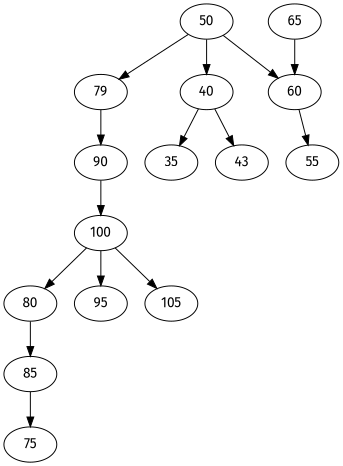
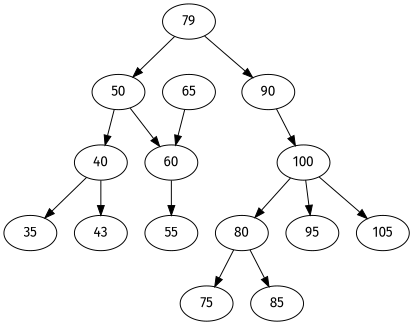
edge "50" -> "79": reversed
edge "85" -> "75": now "80" -> "75"
